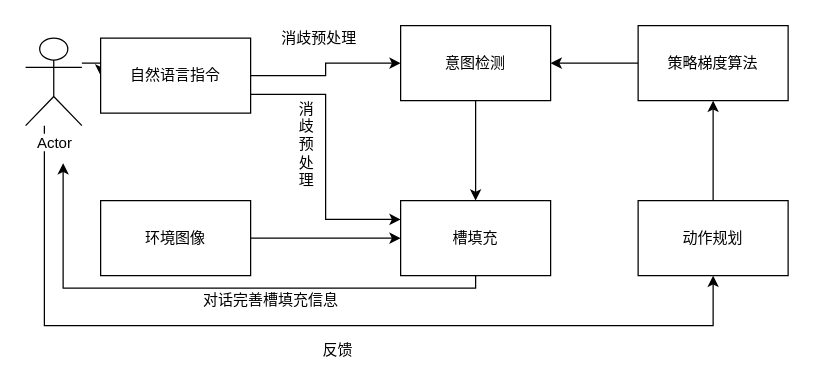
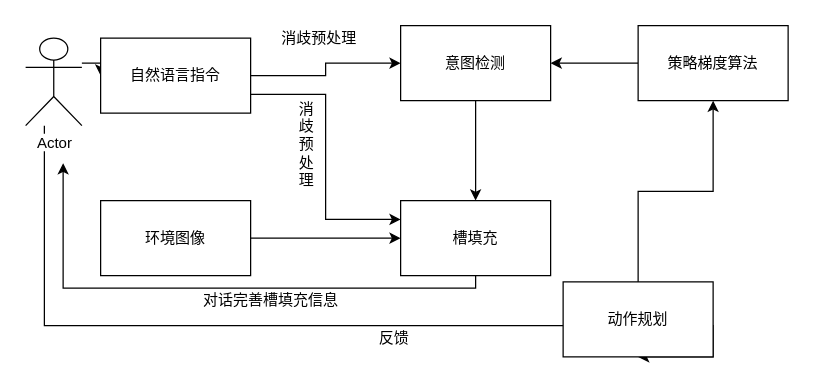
node "动作规划": moved (713, 238) -> (638, 319)
node "反馈": moved (338, 351) -> (394, 338)
